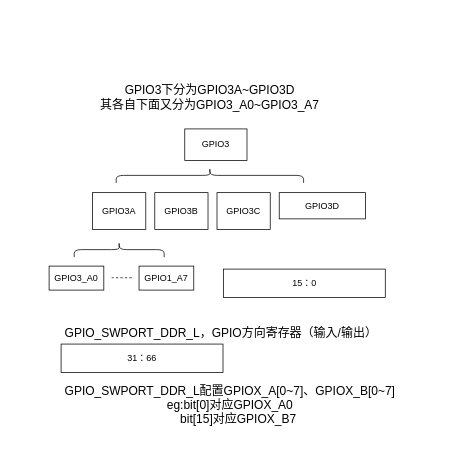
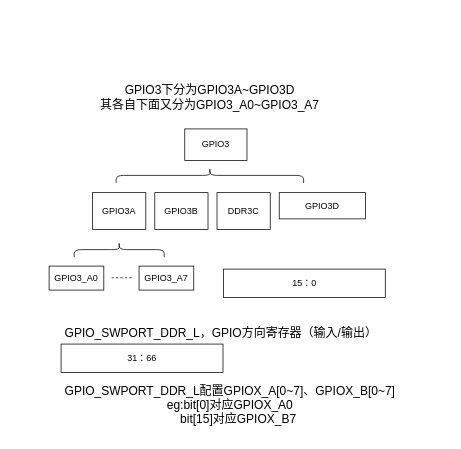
node "GPIO3C": label "GPIO3C" -> "DDR3C"
node "GPIO1_A7": label "GPIO1_A7" -> "GPIO3_A7"
